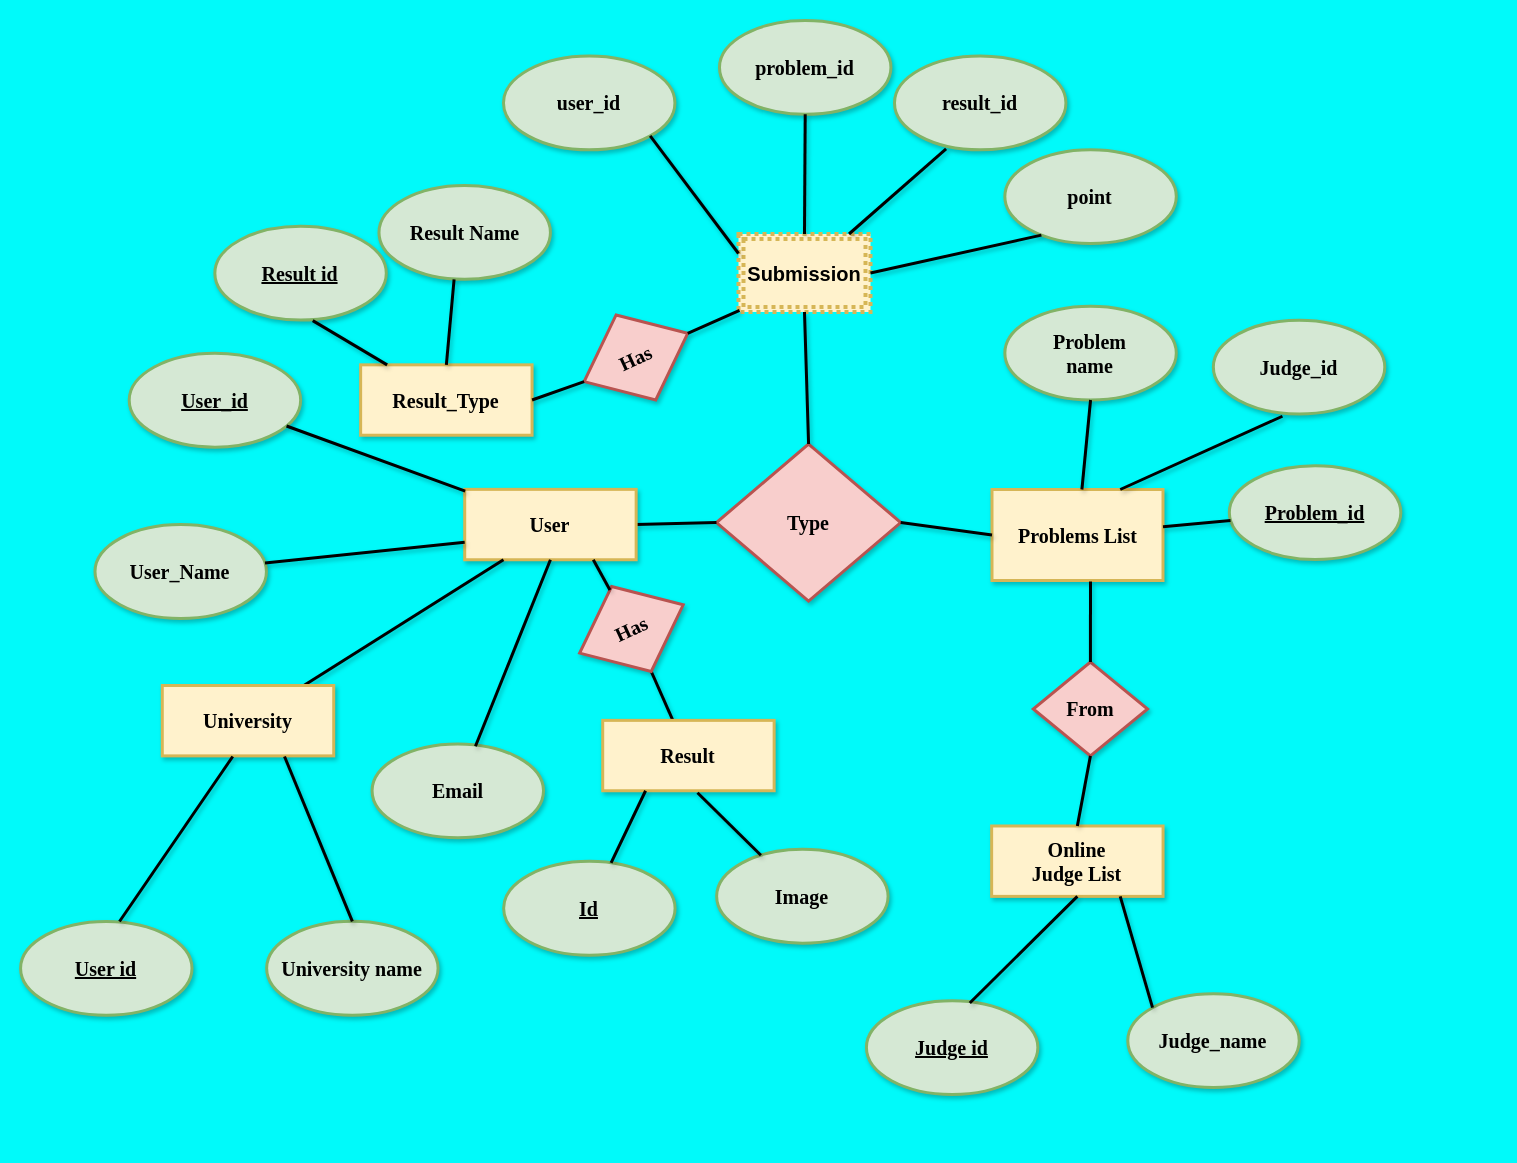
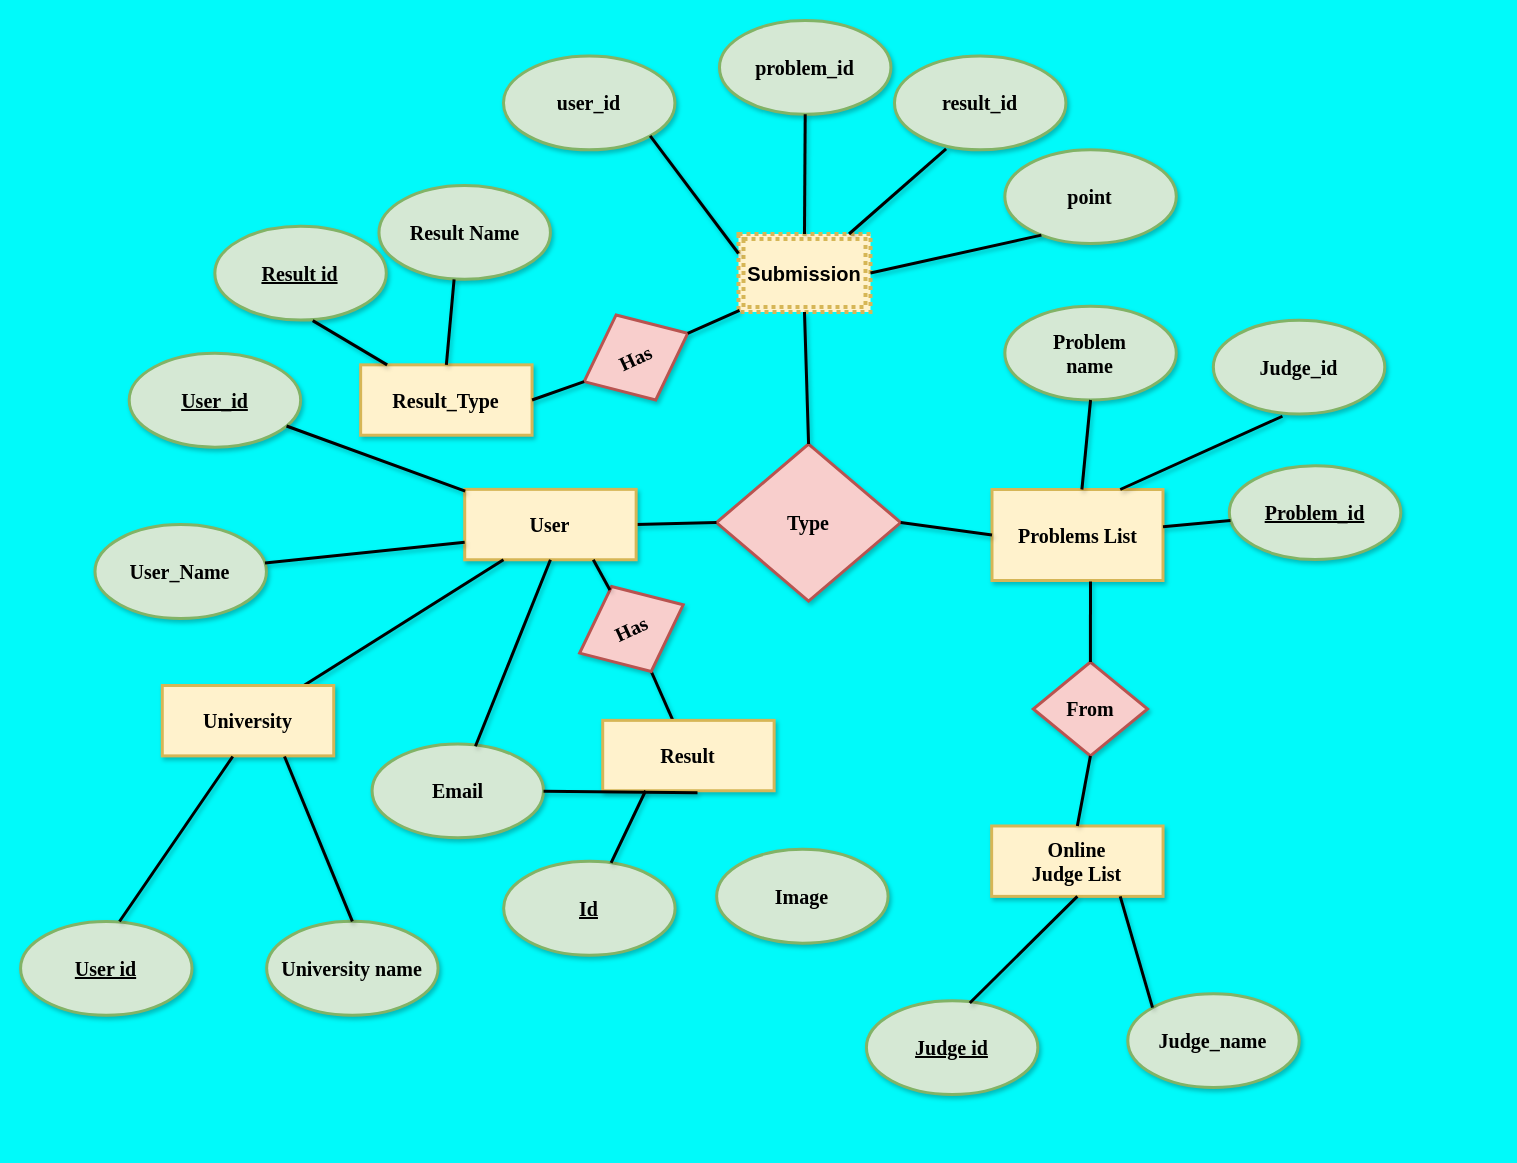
edge "Result" -- "Image": now "Result" -- "Email"
